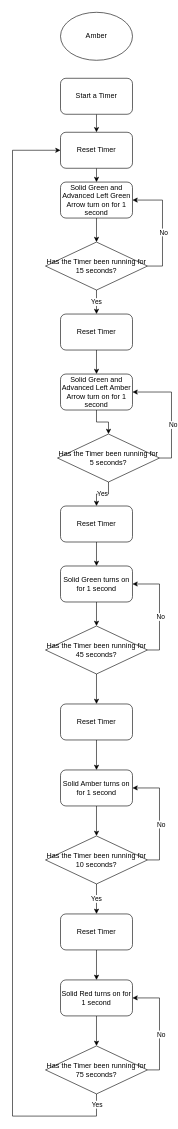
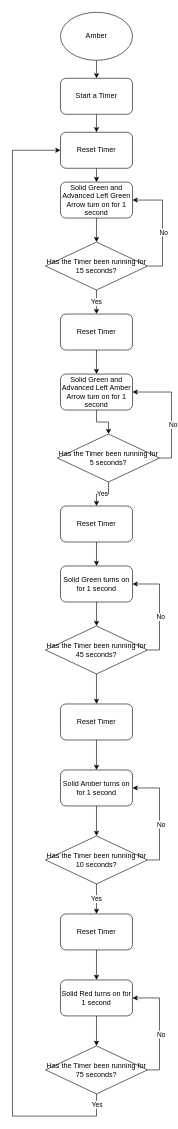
edge "Amber" -> "Start a Timer": added
